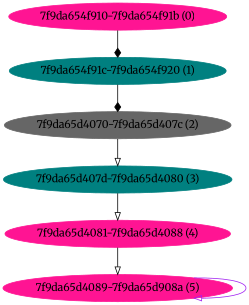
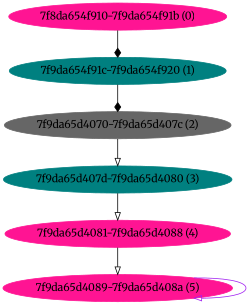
node "7f9da654f910-7f9da654f91b (0)": label "7f9da654f910-7f9da654f91b (0)" -> "7f8da654f910-7f9da654f91b (0)"
node "7f9da65d4089-7f9da65d908a (5)": label "7f9da65d4089-7f9da65d908a (5)" -> "7f9da65d4089-7f9da65d408a (5)"
